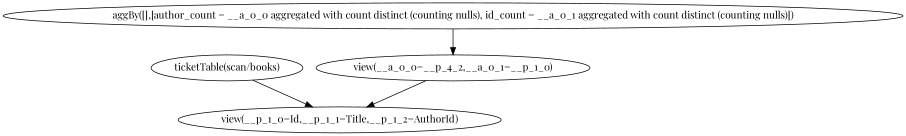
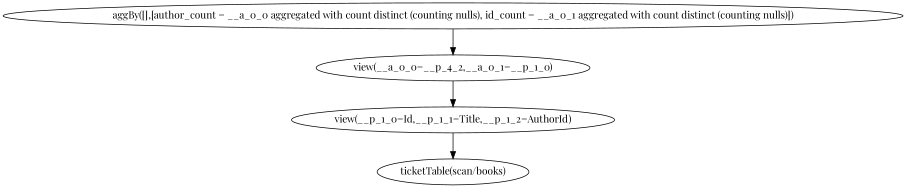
edge "ticketTable(scan/books)" -> "view(__p_1_0=Id,__p_1_1=Title,__p_1_2=AuthorId)": reversed
